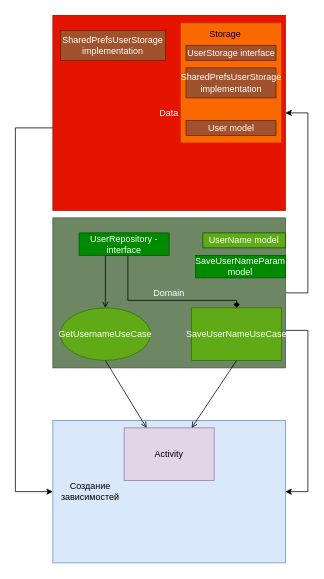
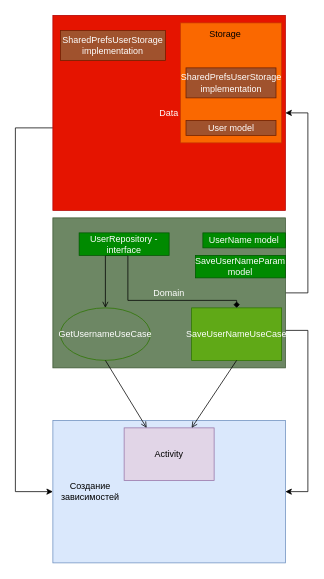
node "UserStorage interface": removed
node "UserName model": fillcolor #60a917 -> #008a00
node "GetUsernameUseCase": fillcolor #60a917 -> #6d8764
